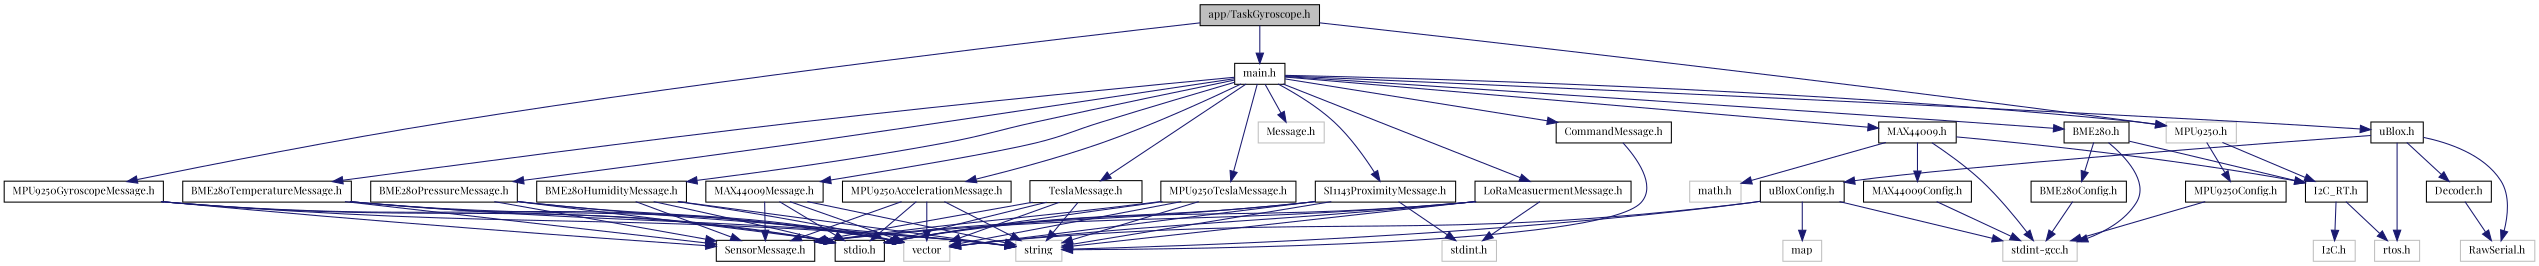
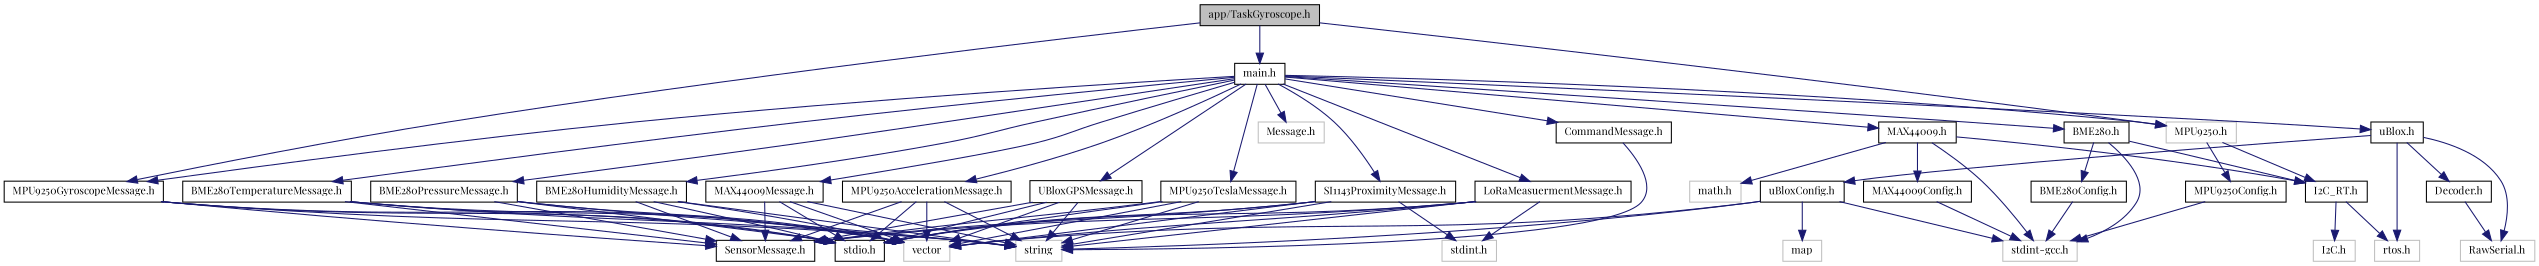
edge "main.h" -> "MPU9250GyroscopeMessage.h": added
node "TeslaMessage.h": label "TeslaMessage.h" -> "UBloxGPSMessage.h"
